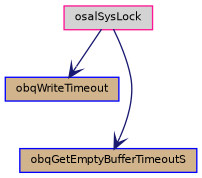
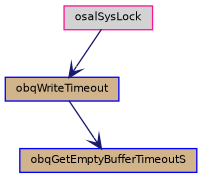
edge "osalSysLock" -> "obqGetEmptyBufferTimeoutS": now "obqWriteTimeout" -> "obqGetEmptyBufferTimeoutS"
